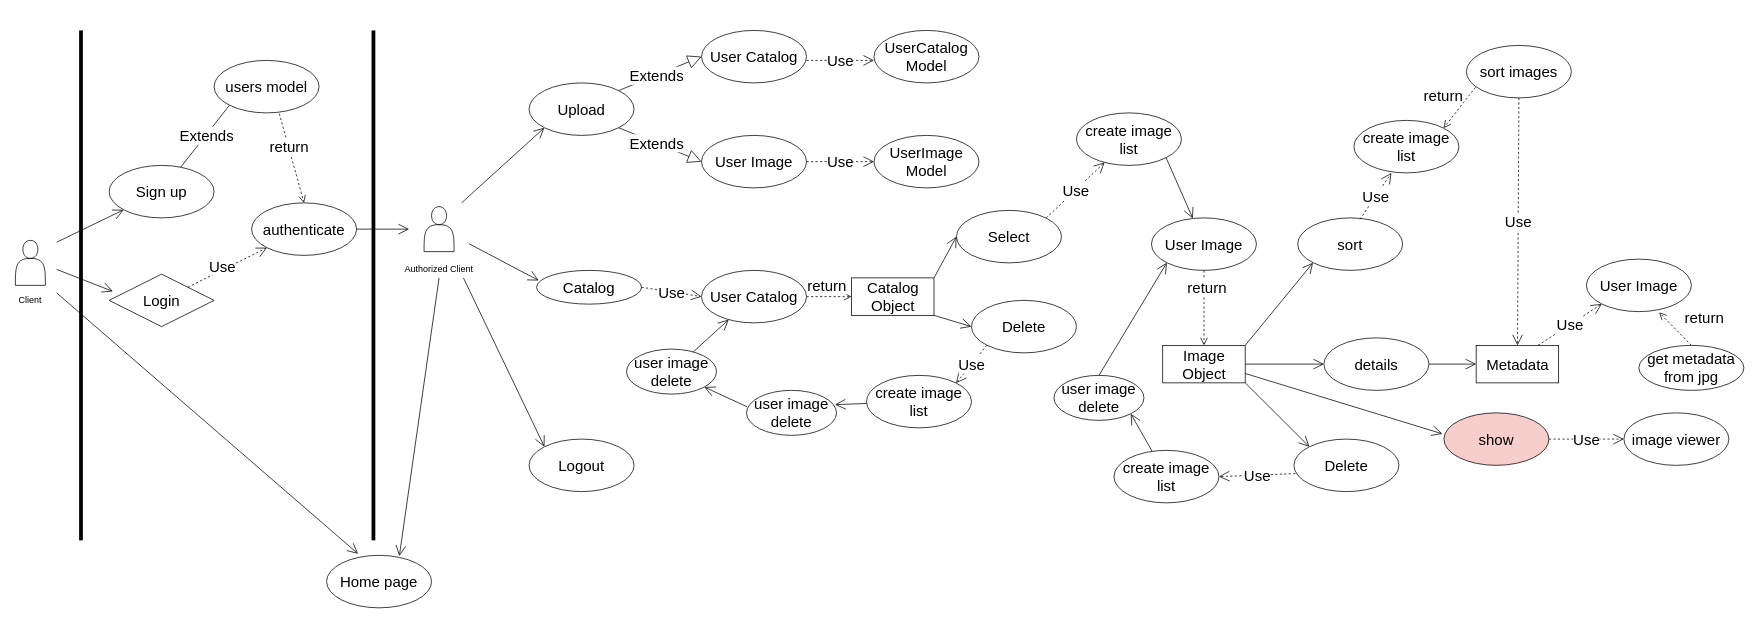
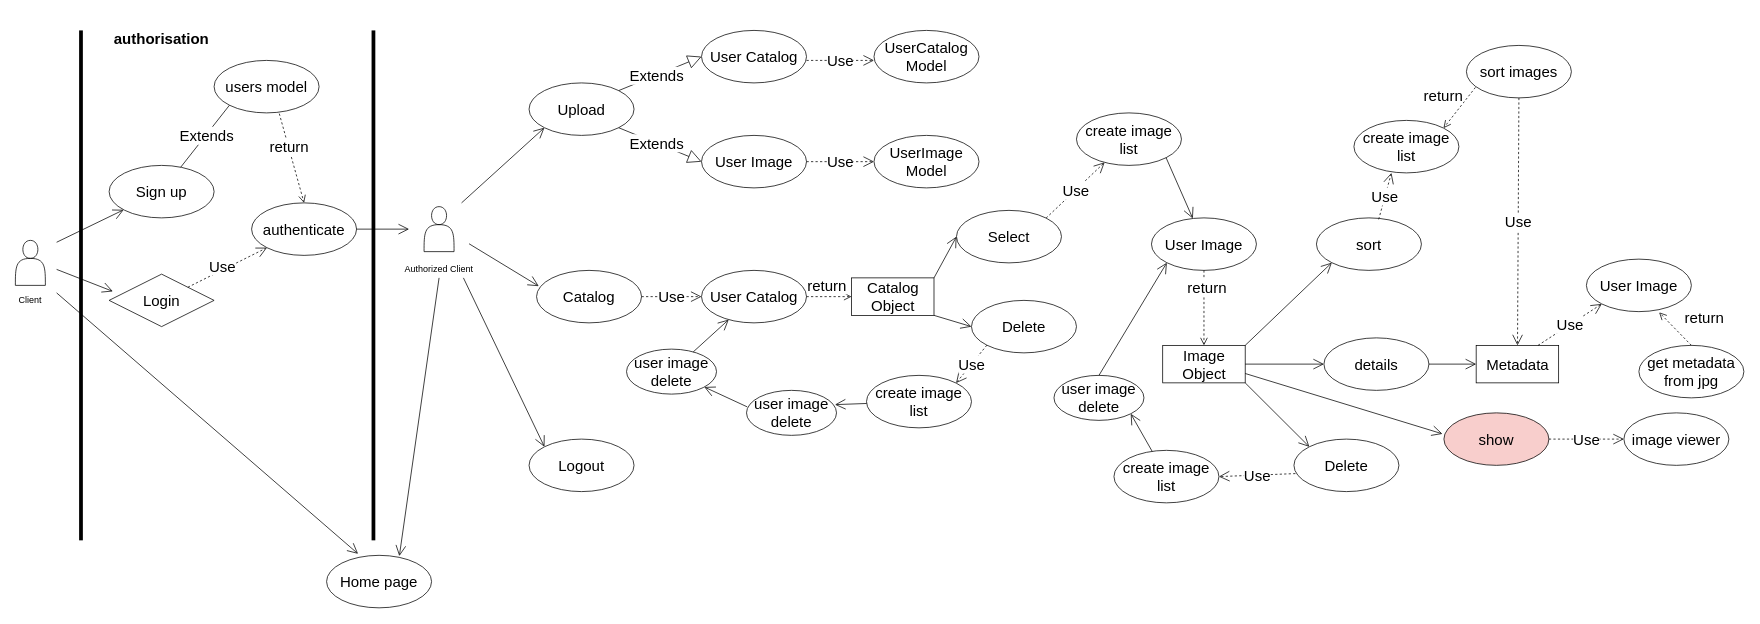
node "authorisation": added
node "sort": moved (1350, 244) -> (1369, 244)
node "Catalog": size 105x34 -> 105x53
node "get metadata from jpg": size 105x45 -> 105x53
